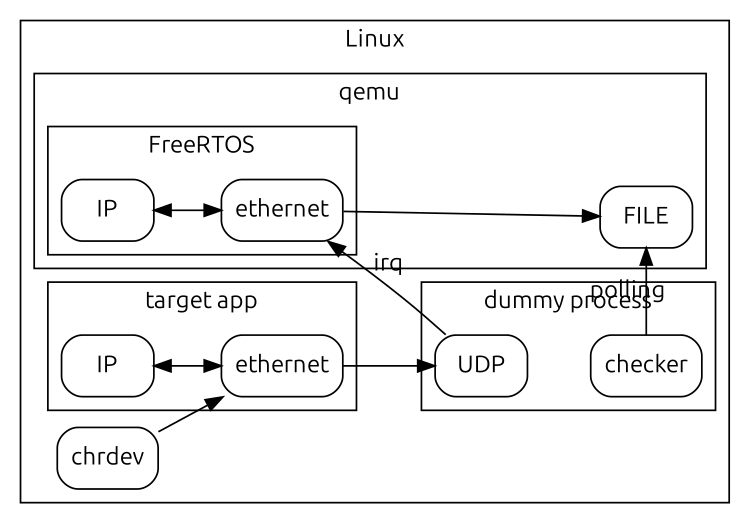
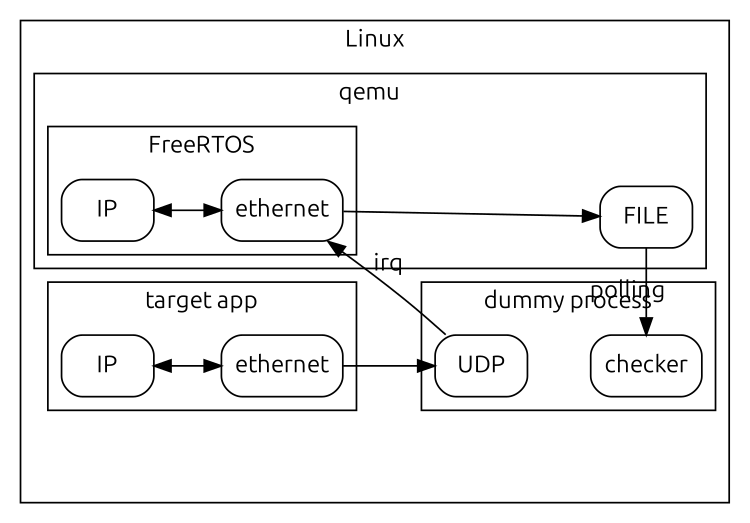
edge "checker" -> "FILE": reversed
node "chrdev": removed
